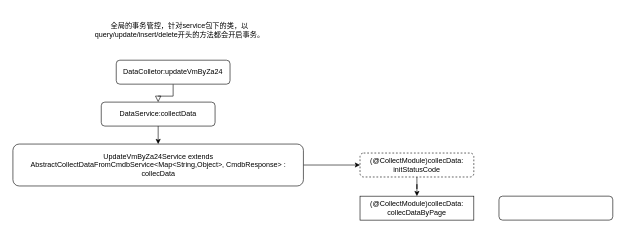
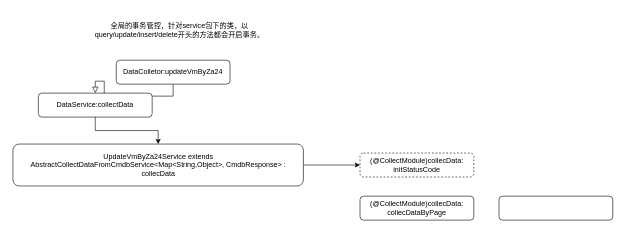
node "DataService:collectData": moved (158, 114) -> (95, 105)
edge "(@CollectModule)collecData: initStatusCode" -> "(@CollectModule)collecData: collecDataByPage": removed
node "(@CollectModule)collecData: collecDataByPage": shape rectangle -> rounded rectangle
